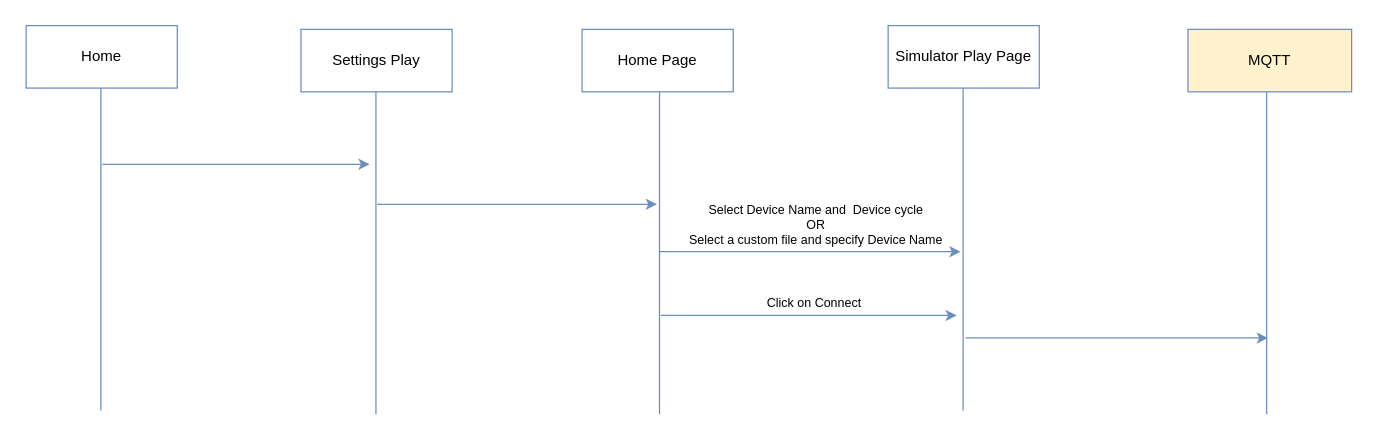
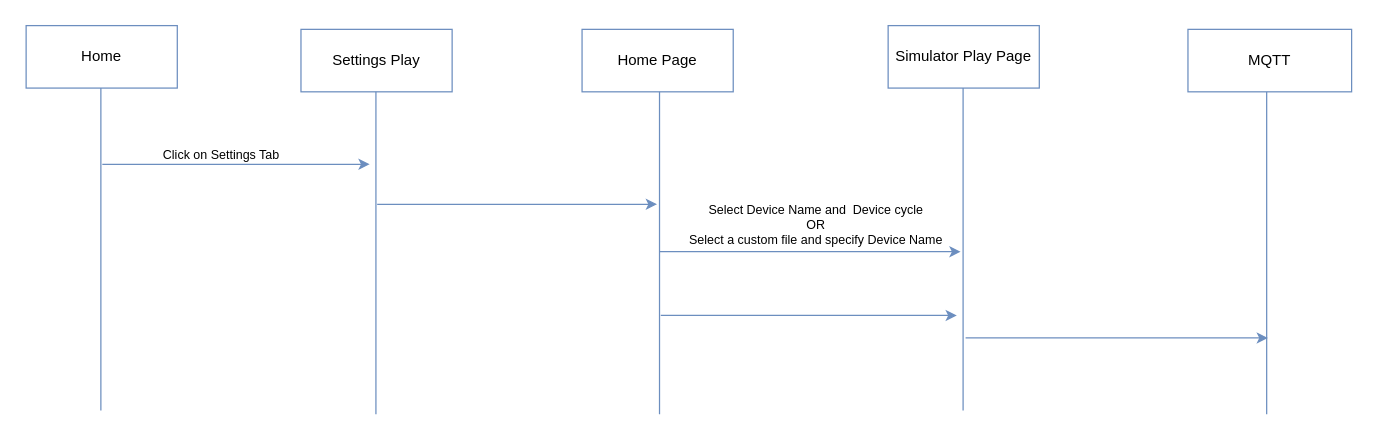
node "MQTT": fillcolor #fff2cc -> #ffffff
node "Click on Settings Tab": added
node "Click on Connect": removed
